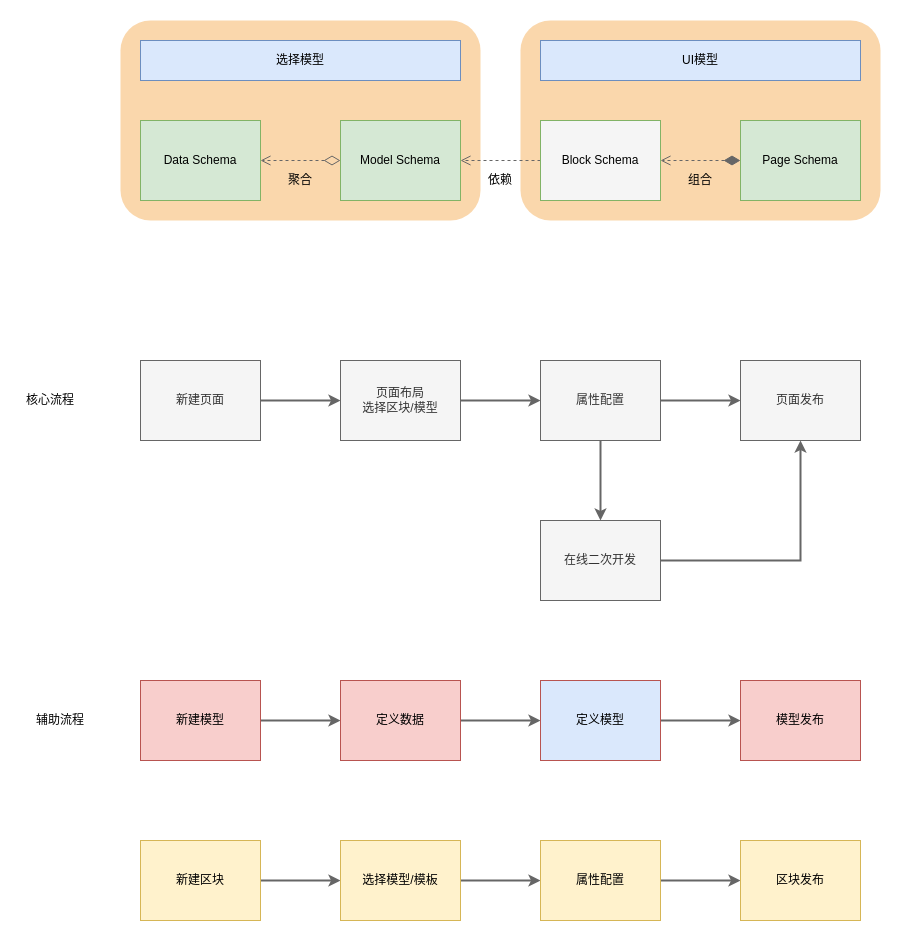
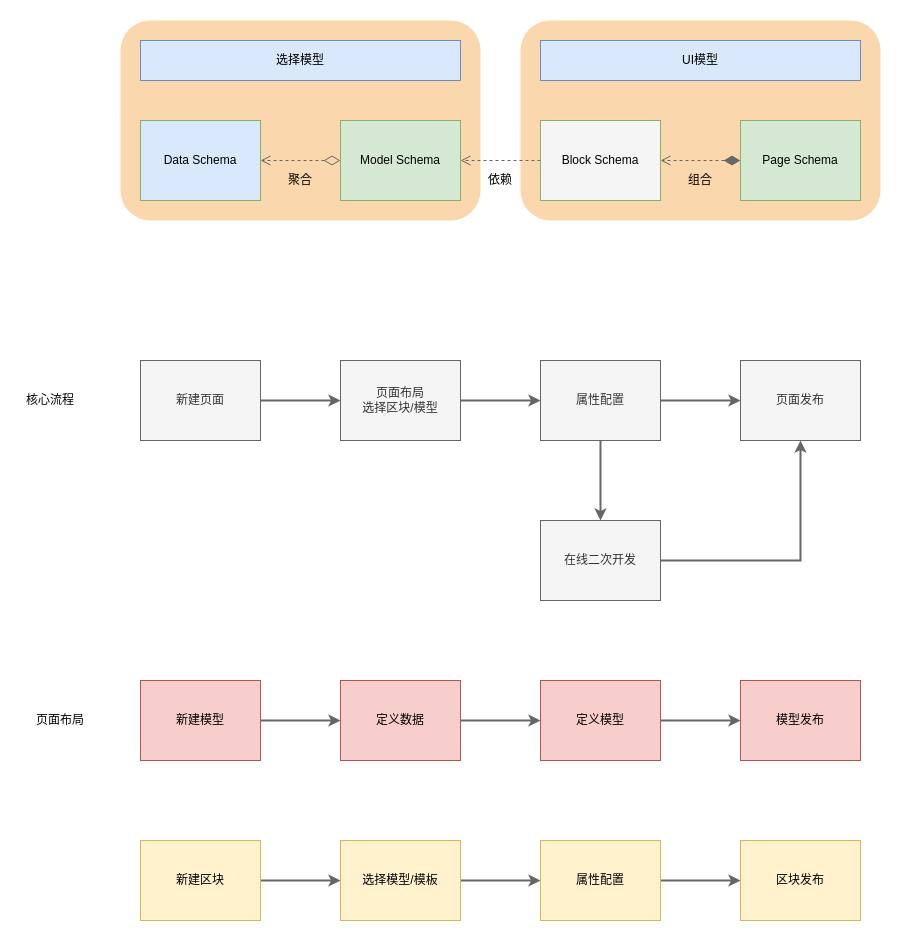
node "Data Schema": fillcolor #d5e8d4 -> #dae8fc
node "辅助流程": label "辅助流程" -> "页面布局"
node "定义模型": fillcolor #dae8fc -> #f8cecc
